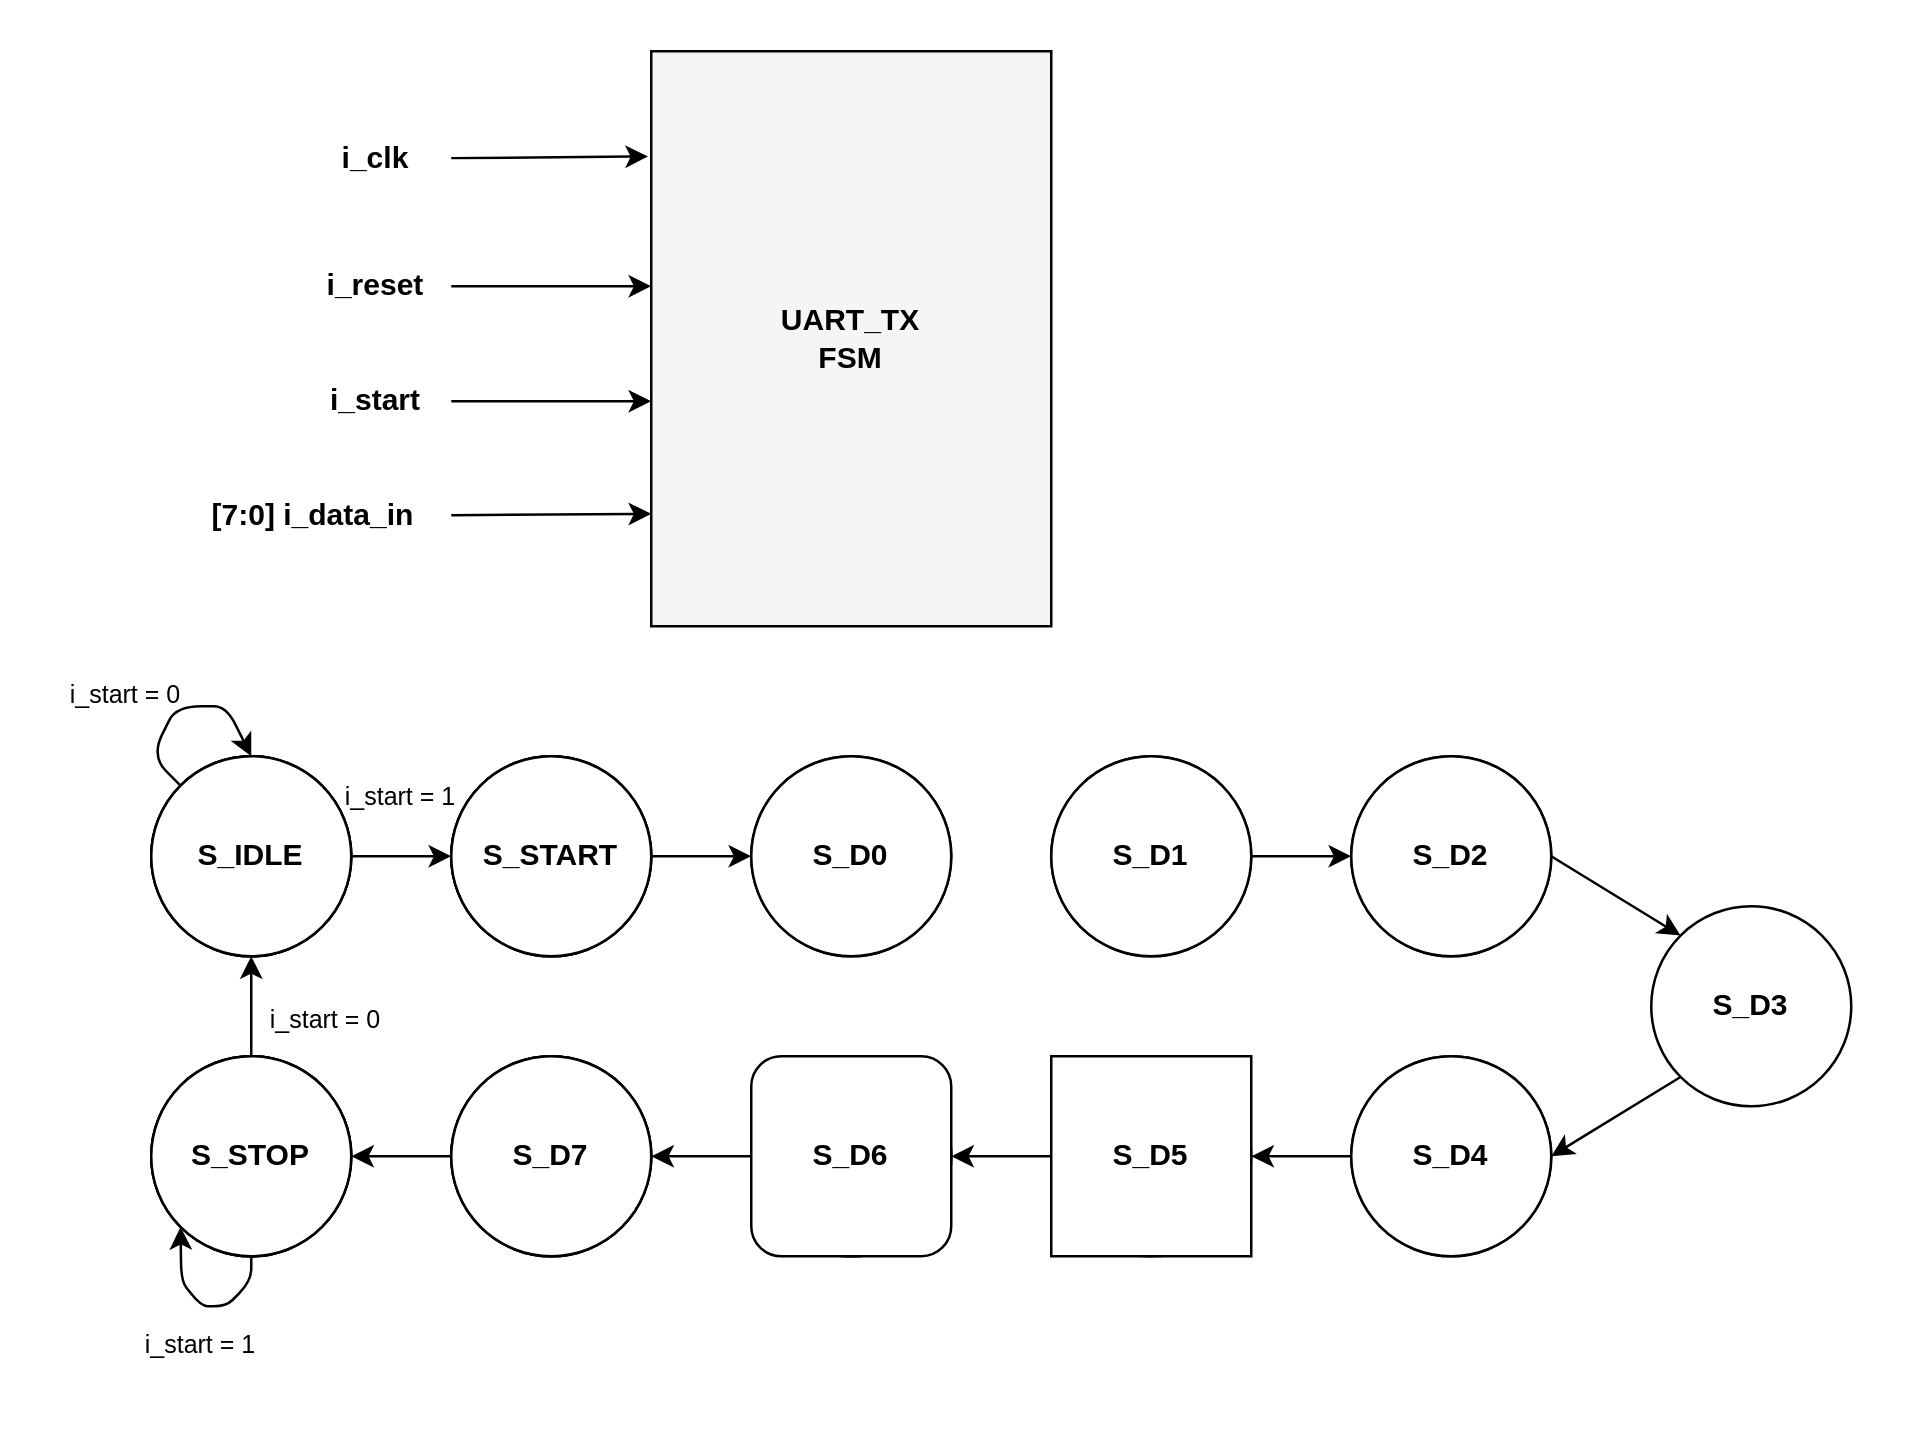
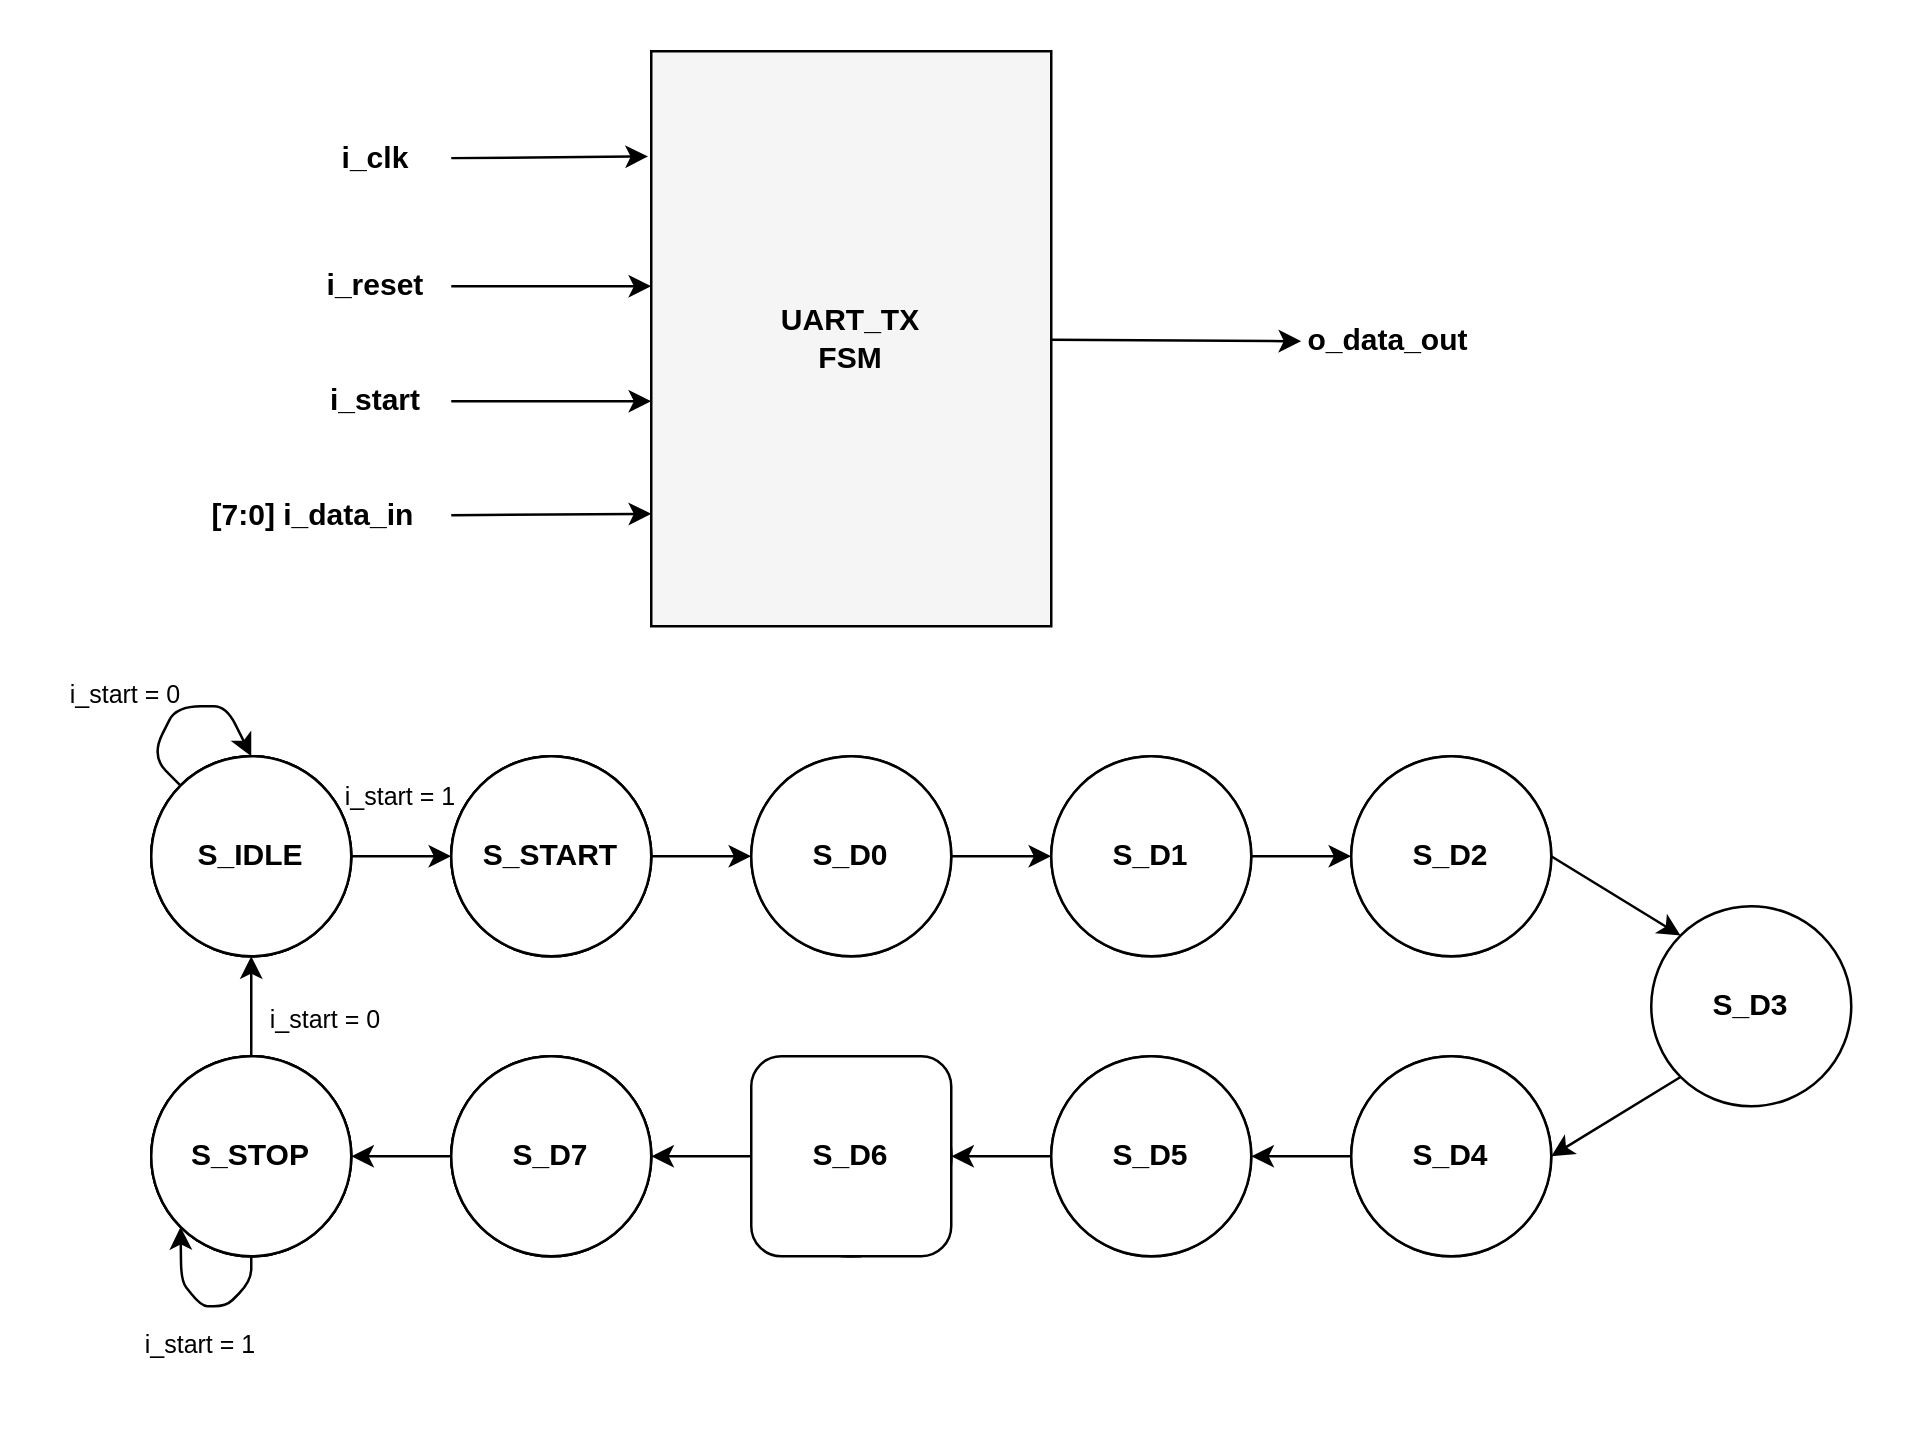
edge "UART_TX FSM" -> "o_data_out": added
node "o_data_out": added
edge "S_D0" -> "S_D1": added
node "S_D5": shape rectangle -> ellipse
